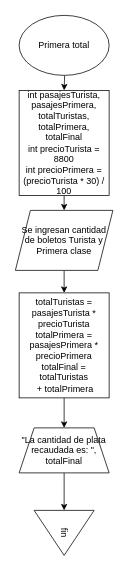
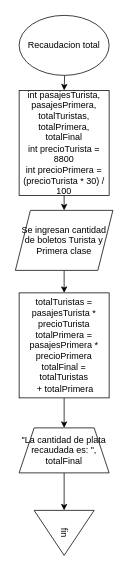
node "Primera total": label "Primera total" -> "Recaudacion total"
